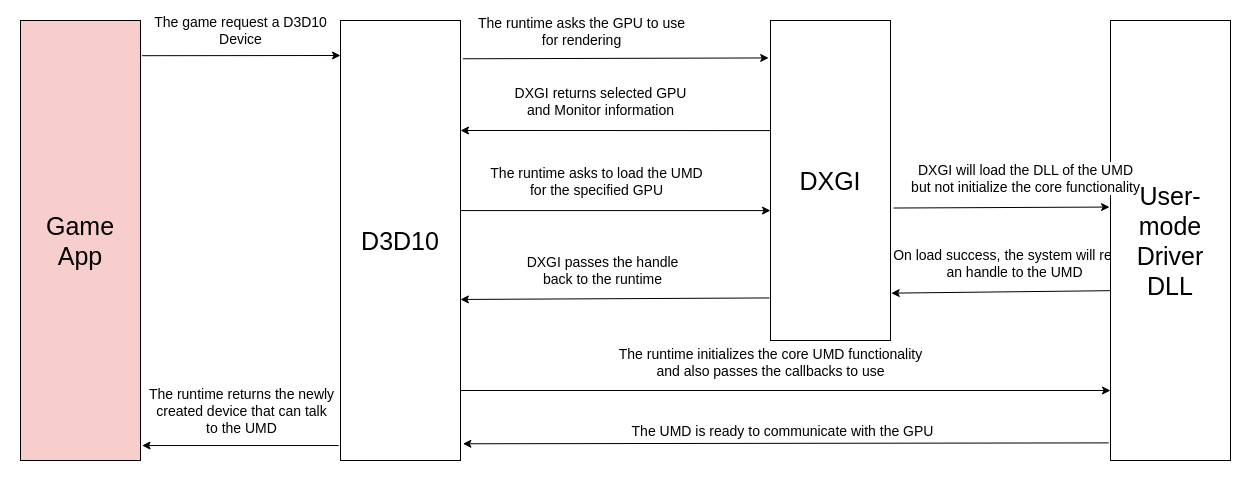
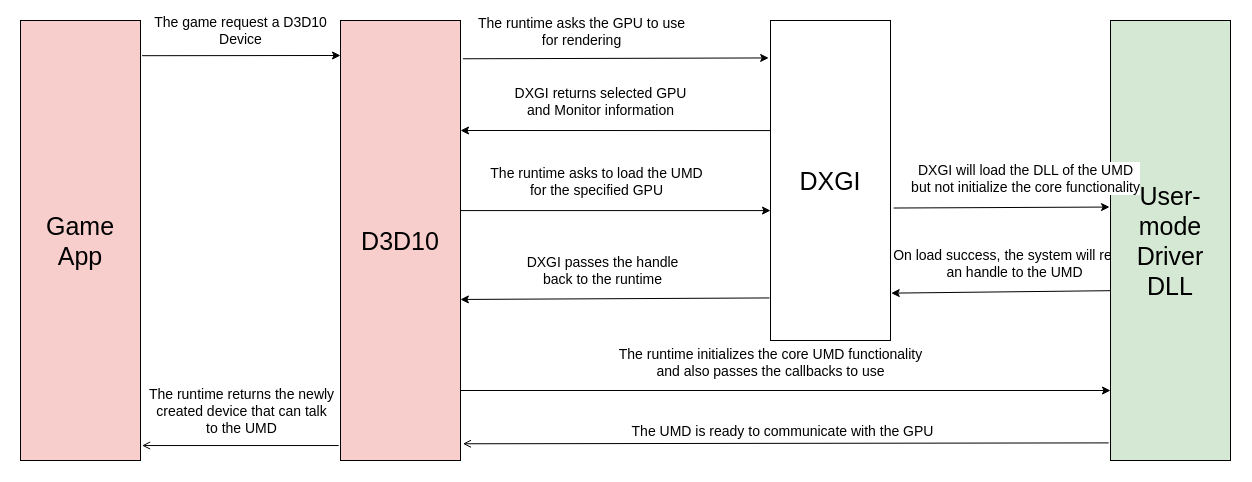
node "D3D10": fillcolor #ffffff -> #f8cecc
node "User-mode Driver DLL": fillcolor #ffffff -> #d5e8d4
edge "User-mode Driver DLL" -> "D3D10": arrowhead classic -> open
edge "D3D10" -> "Game App": arrowhead classic -> open
